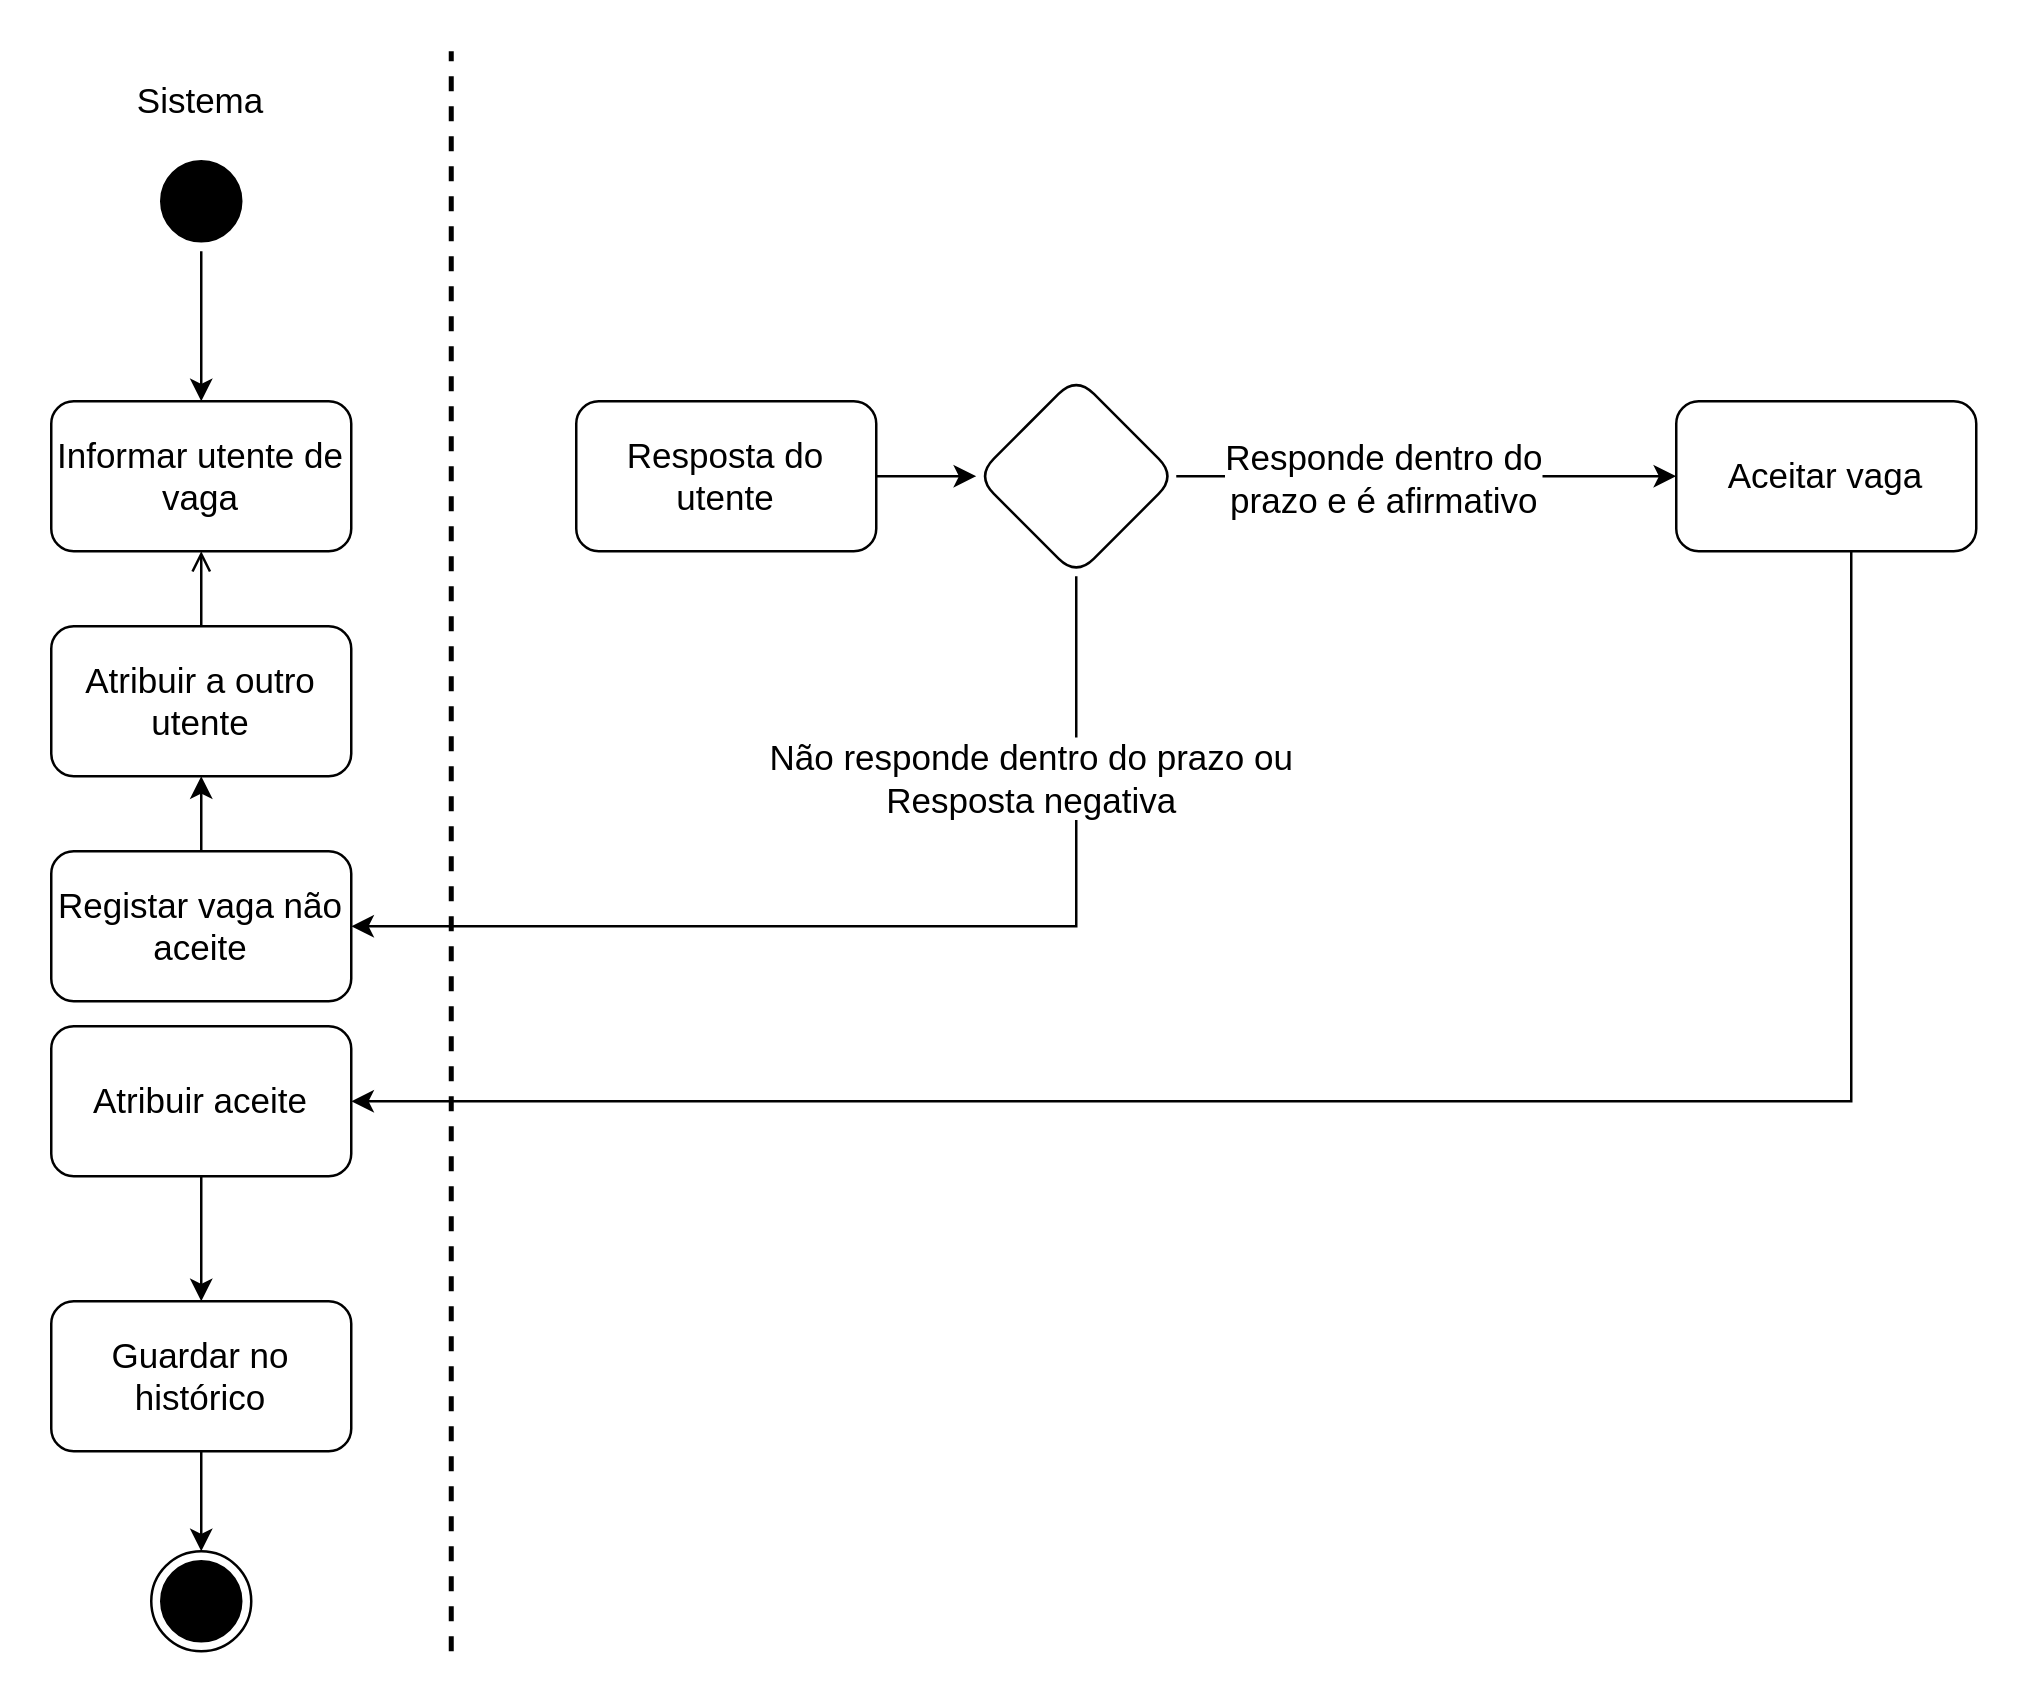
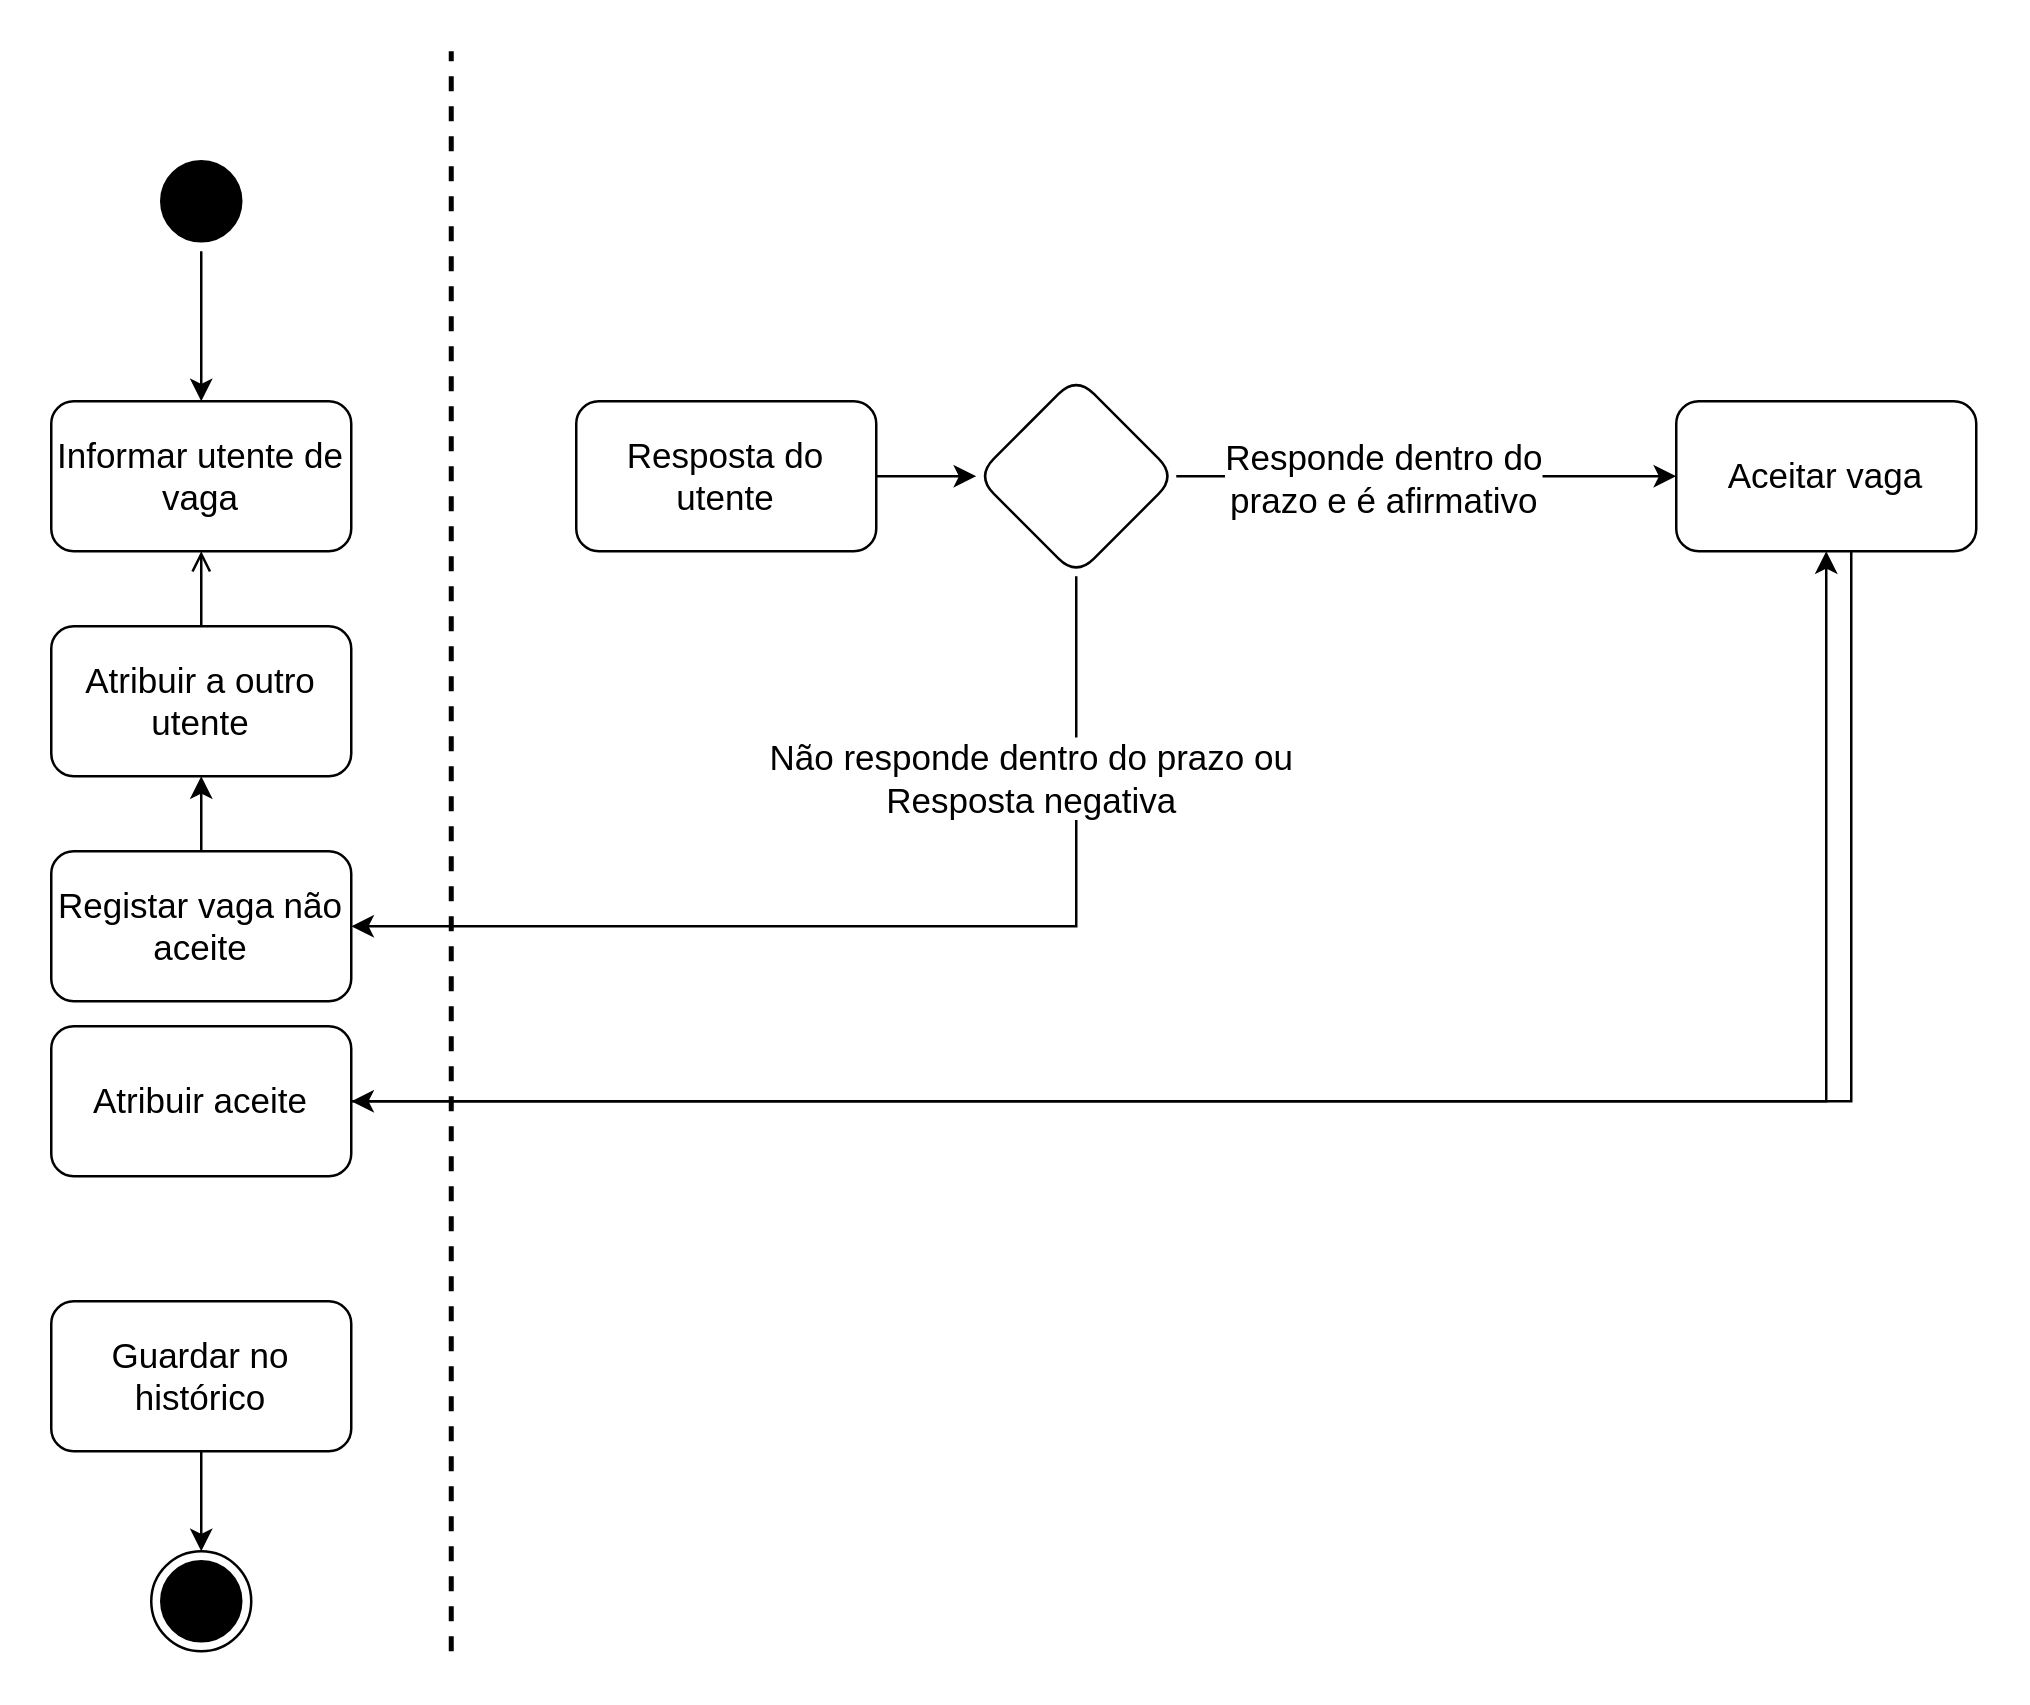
node "Sistema": removed
edge "Atribuir aceite" -> "Guardar no histórico": now "Atribuir aceite" -> "Aceitar vaga"
